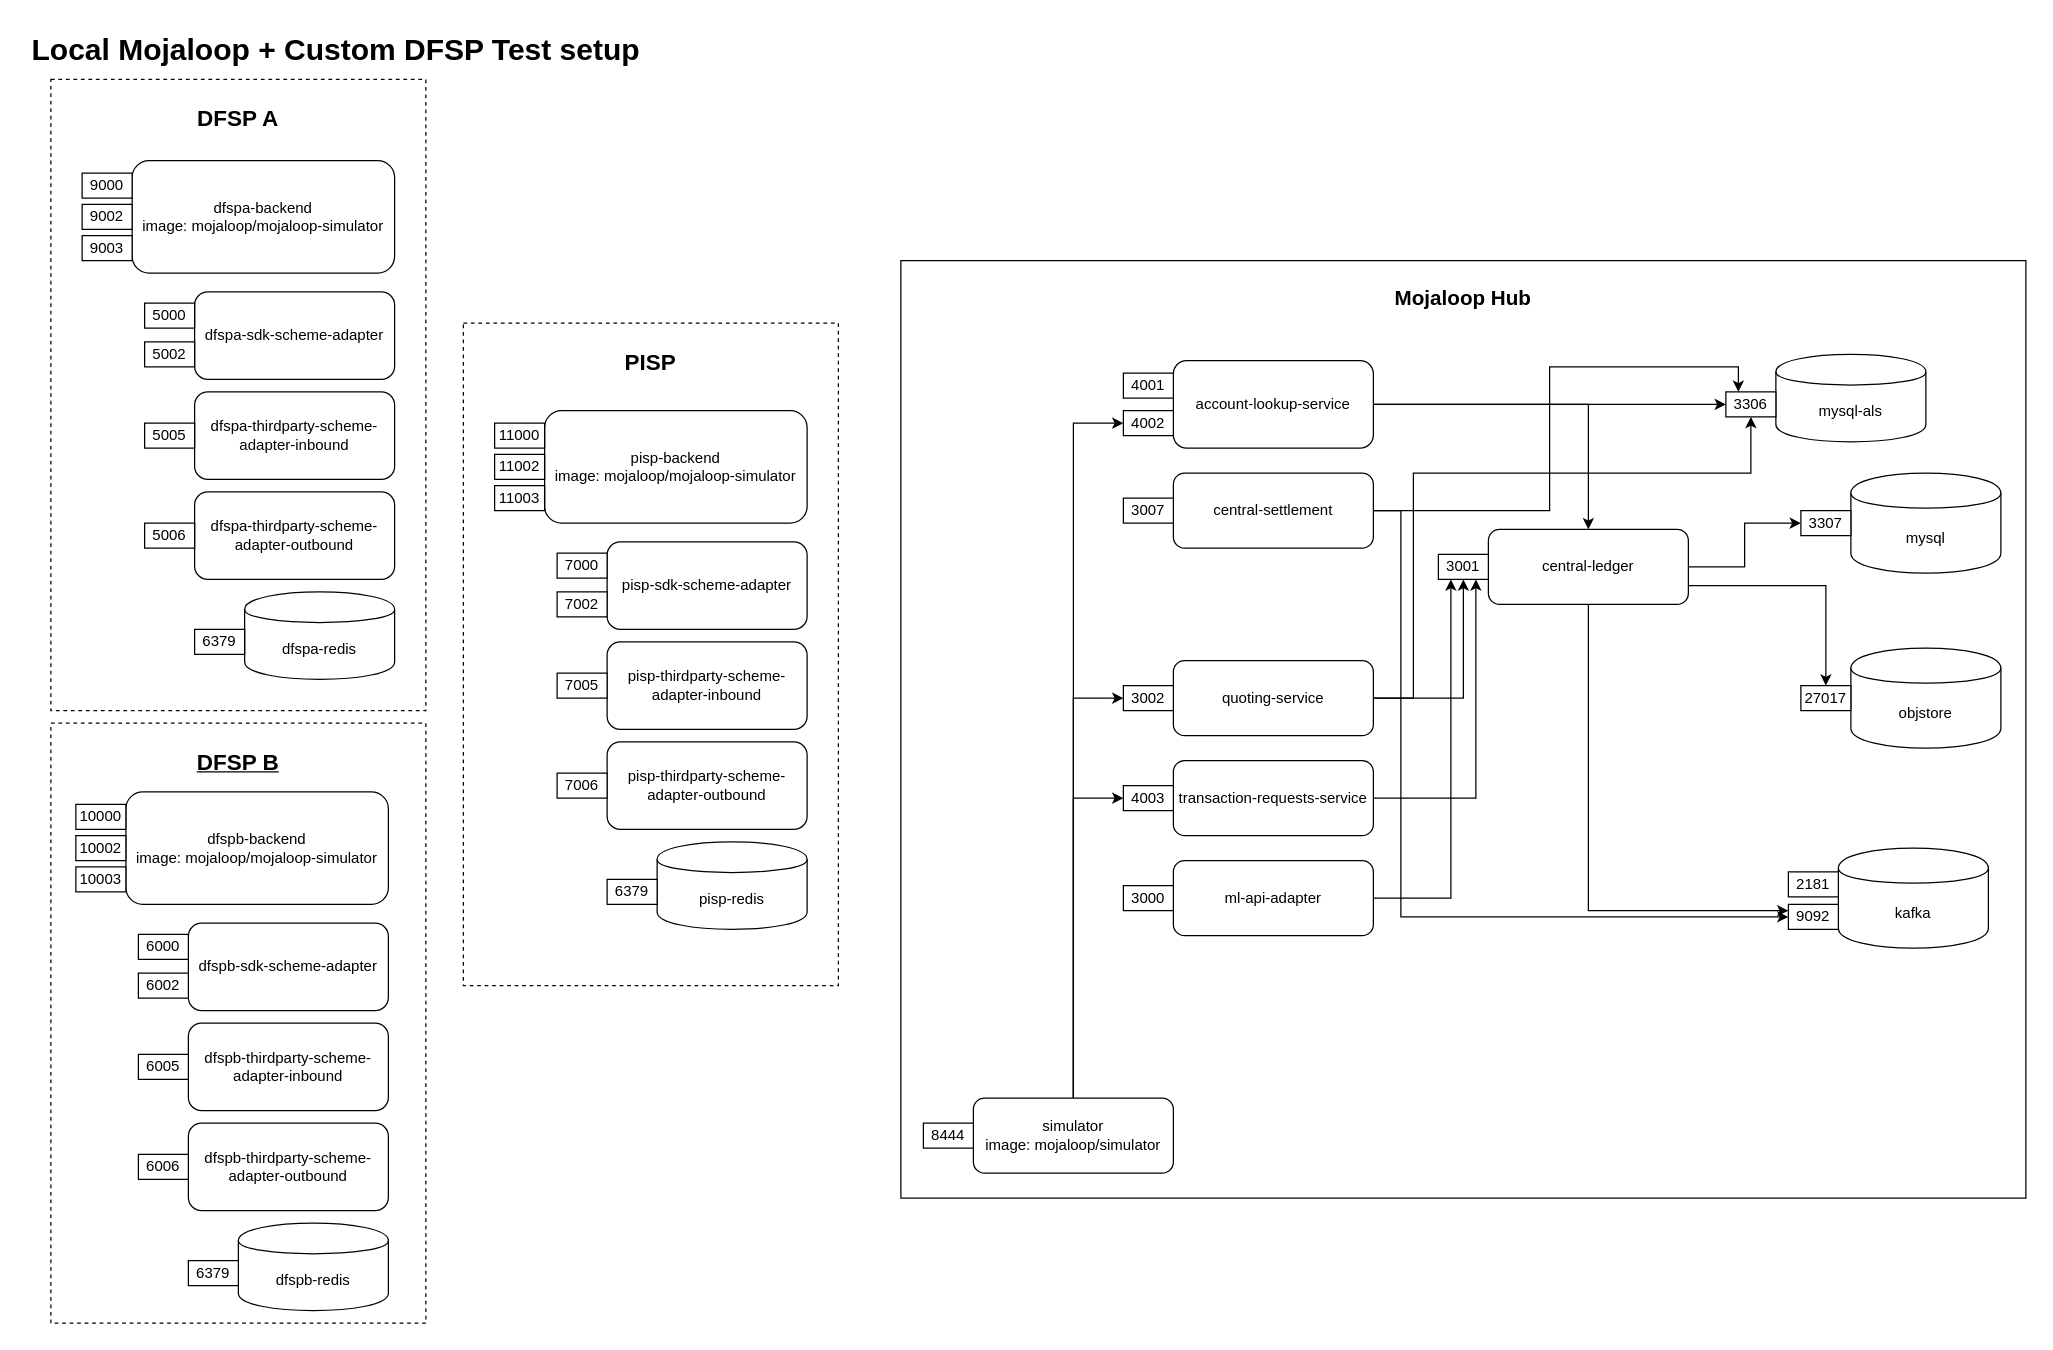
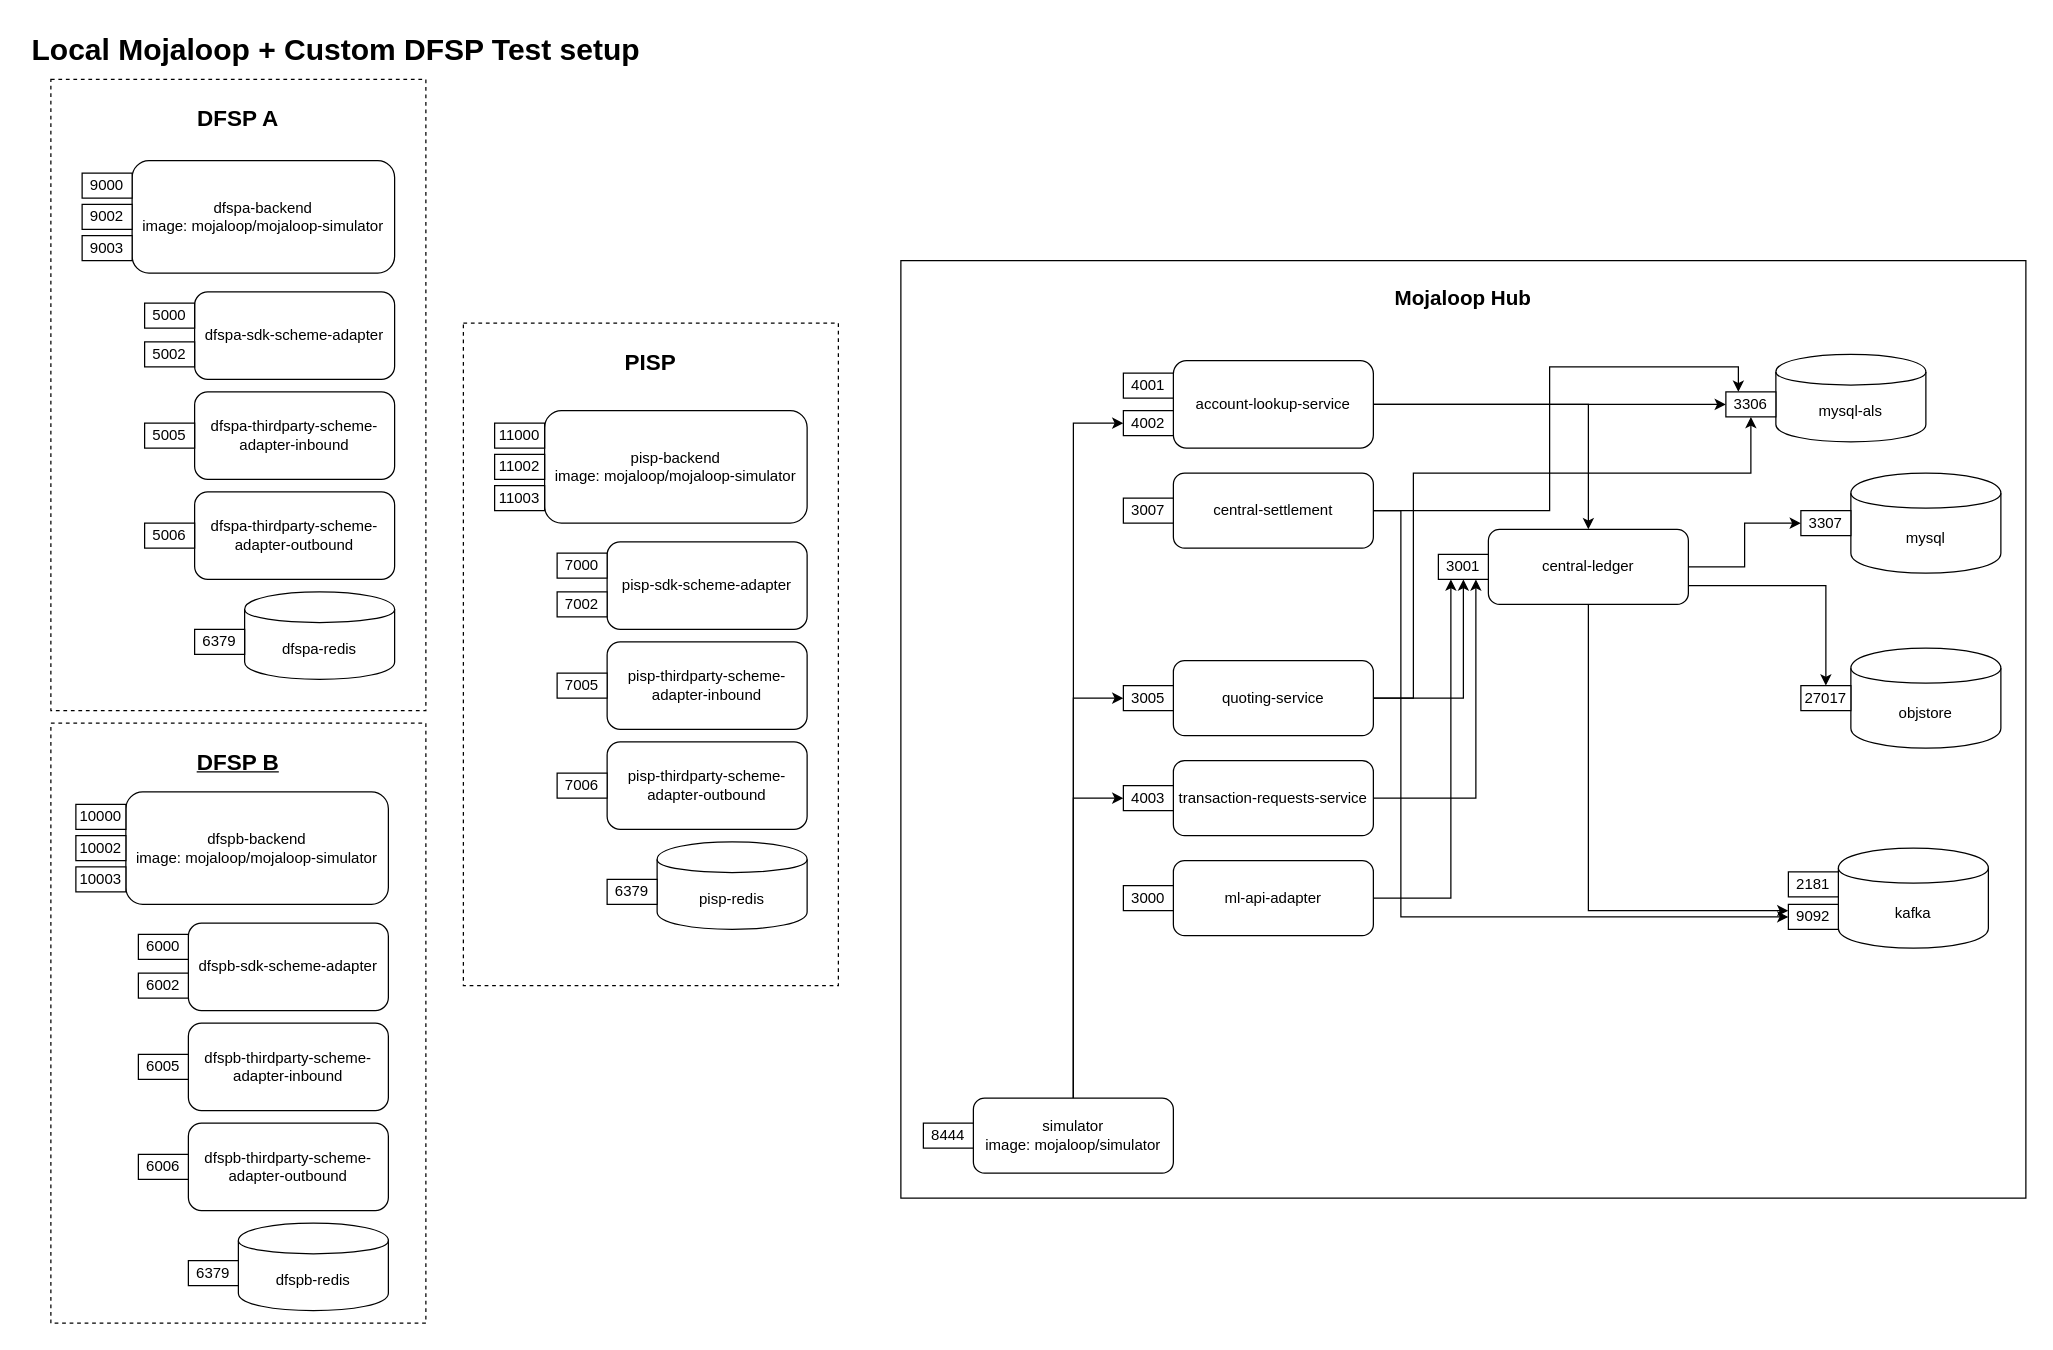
node "3002": label "3002" -> "3005"
